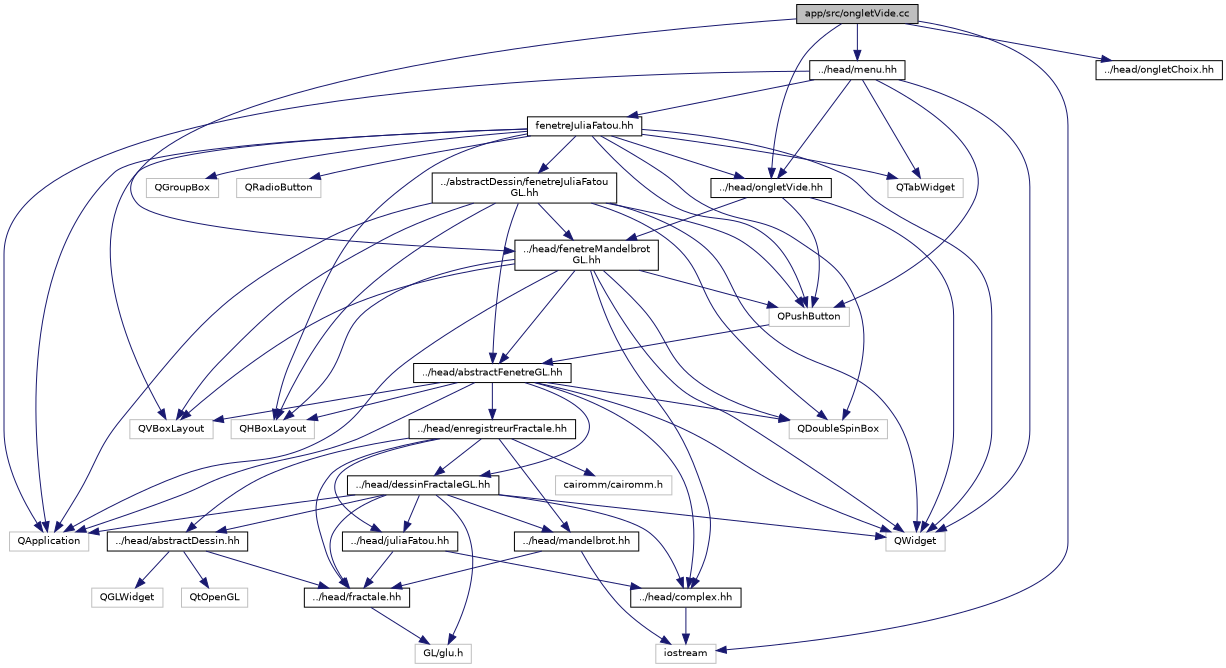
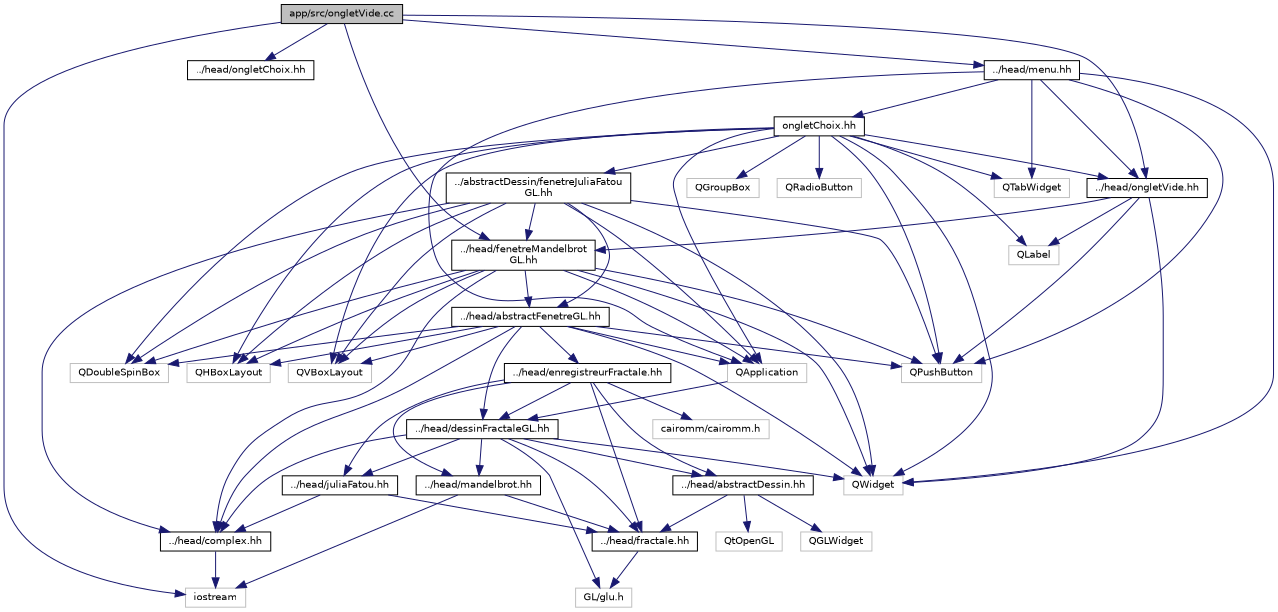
node "fenetreJuliaFatou.hh": label "fenetreJuliaFatou.hh" -> "ongletChoix.hh"
node "QLabel": added
edge "../abstractDessin/fenetreJuliaFatou GL.hh" -> "../head/complex.hh": added
edge "QPushButton" -> "../head/abstractFenetreGL.hh": reversed
edge "../head/dessinFractaleGL.hh" -> "QApplication": reversed
